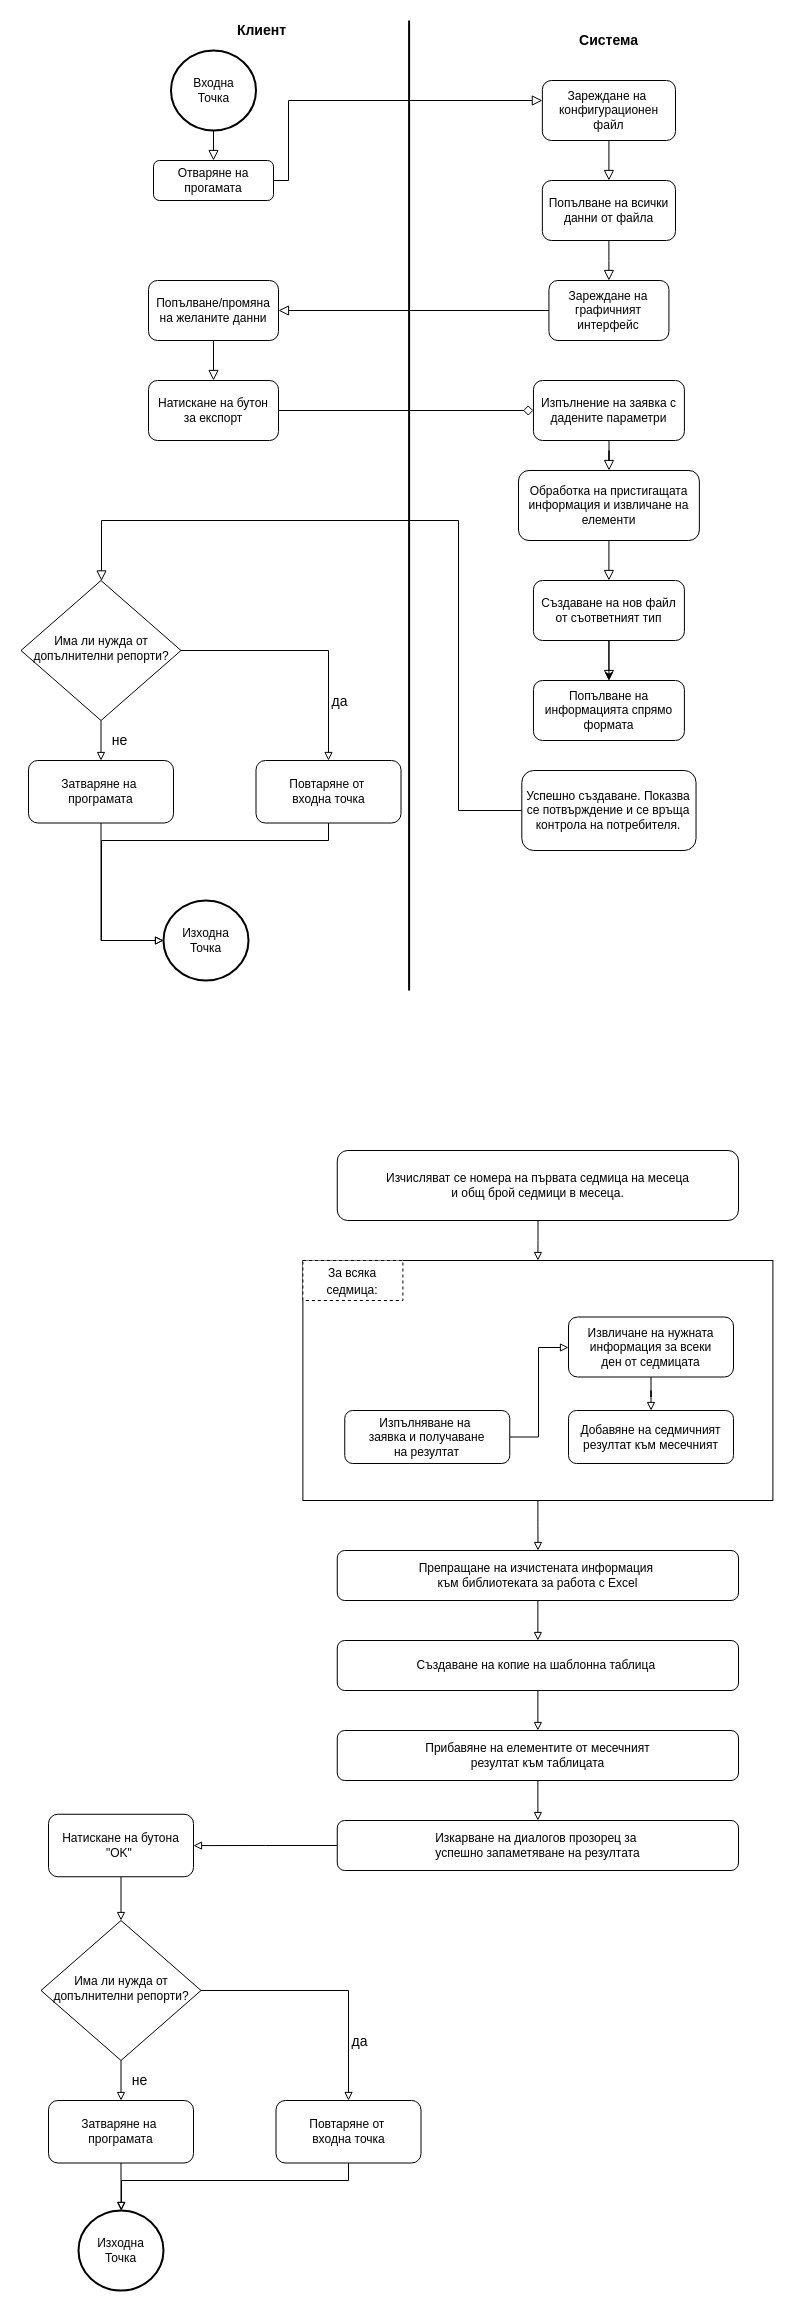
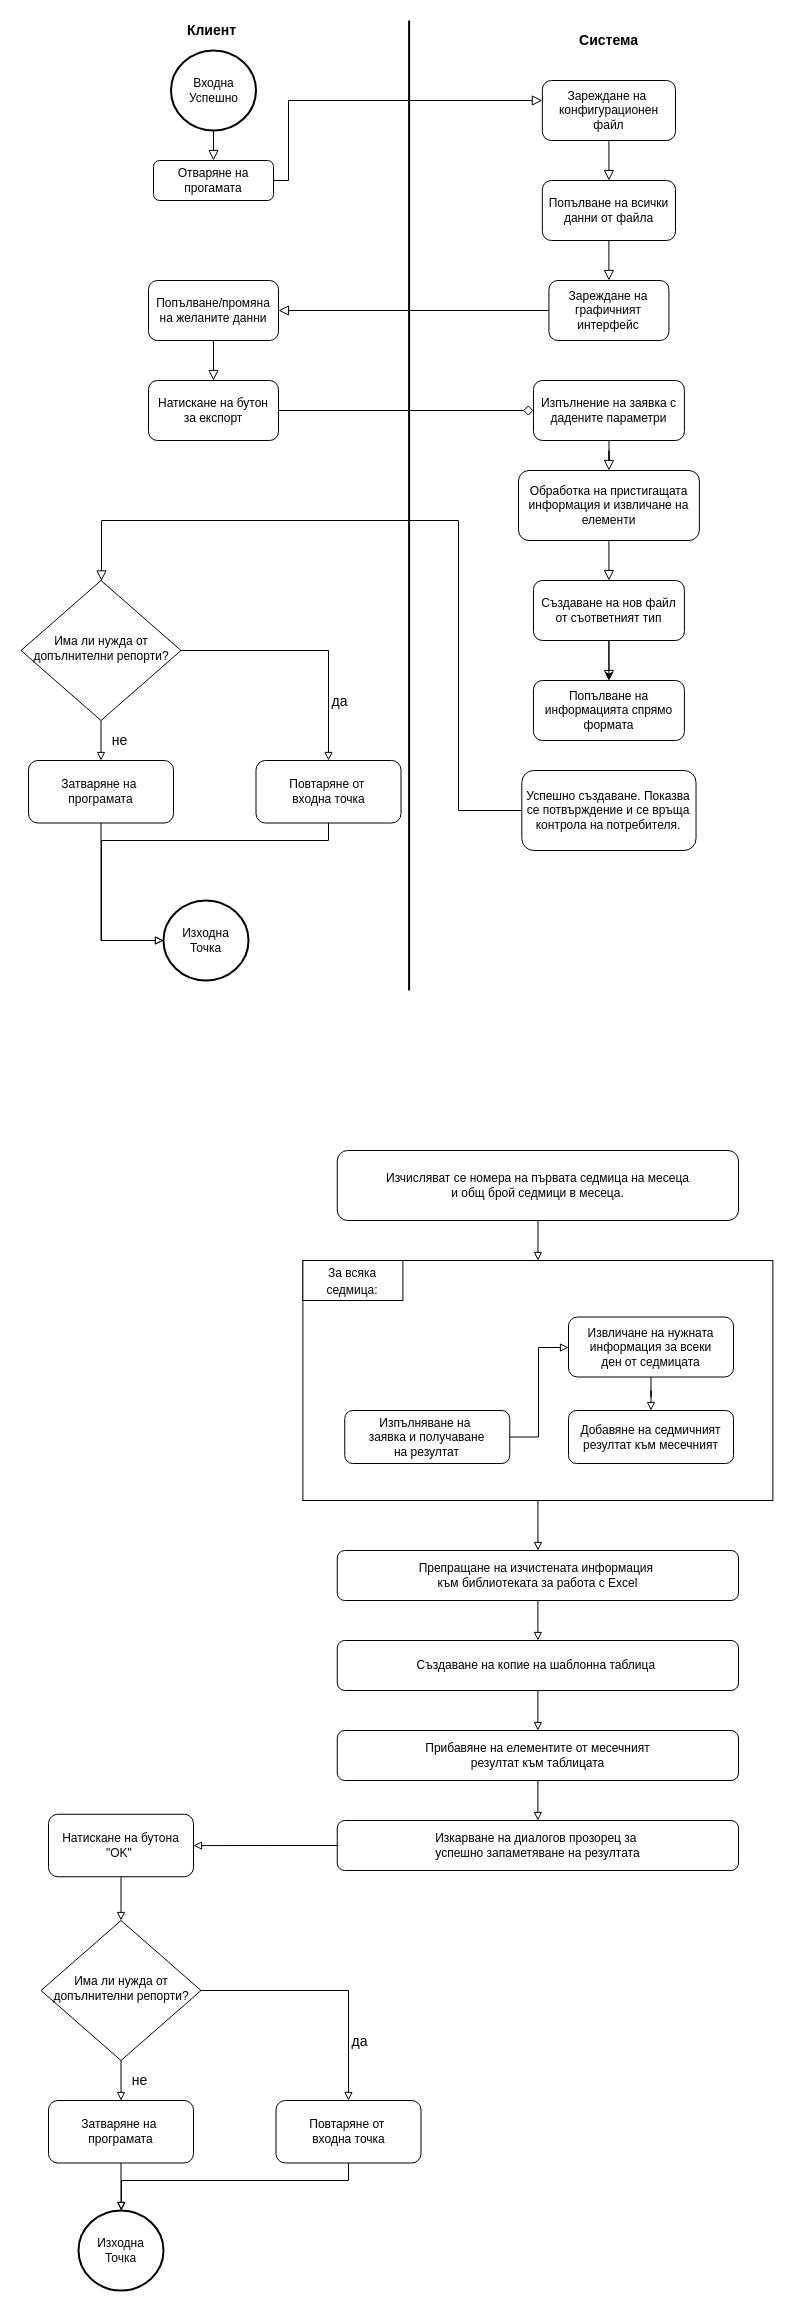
node "Клиент": moved (261, 31) -> (211, 31)
node "Входна Точка": label "Входна Точка" -> "Входна Успешно"
node "За всяка седмица:": style dashed -> solid
